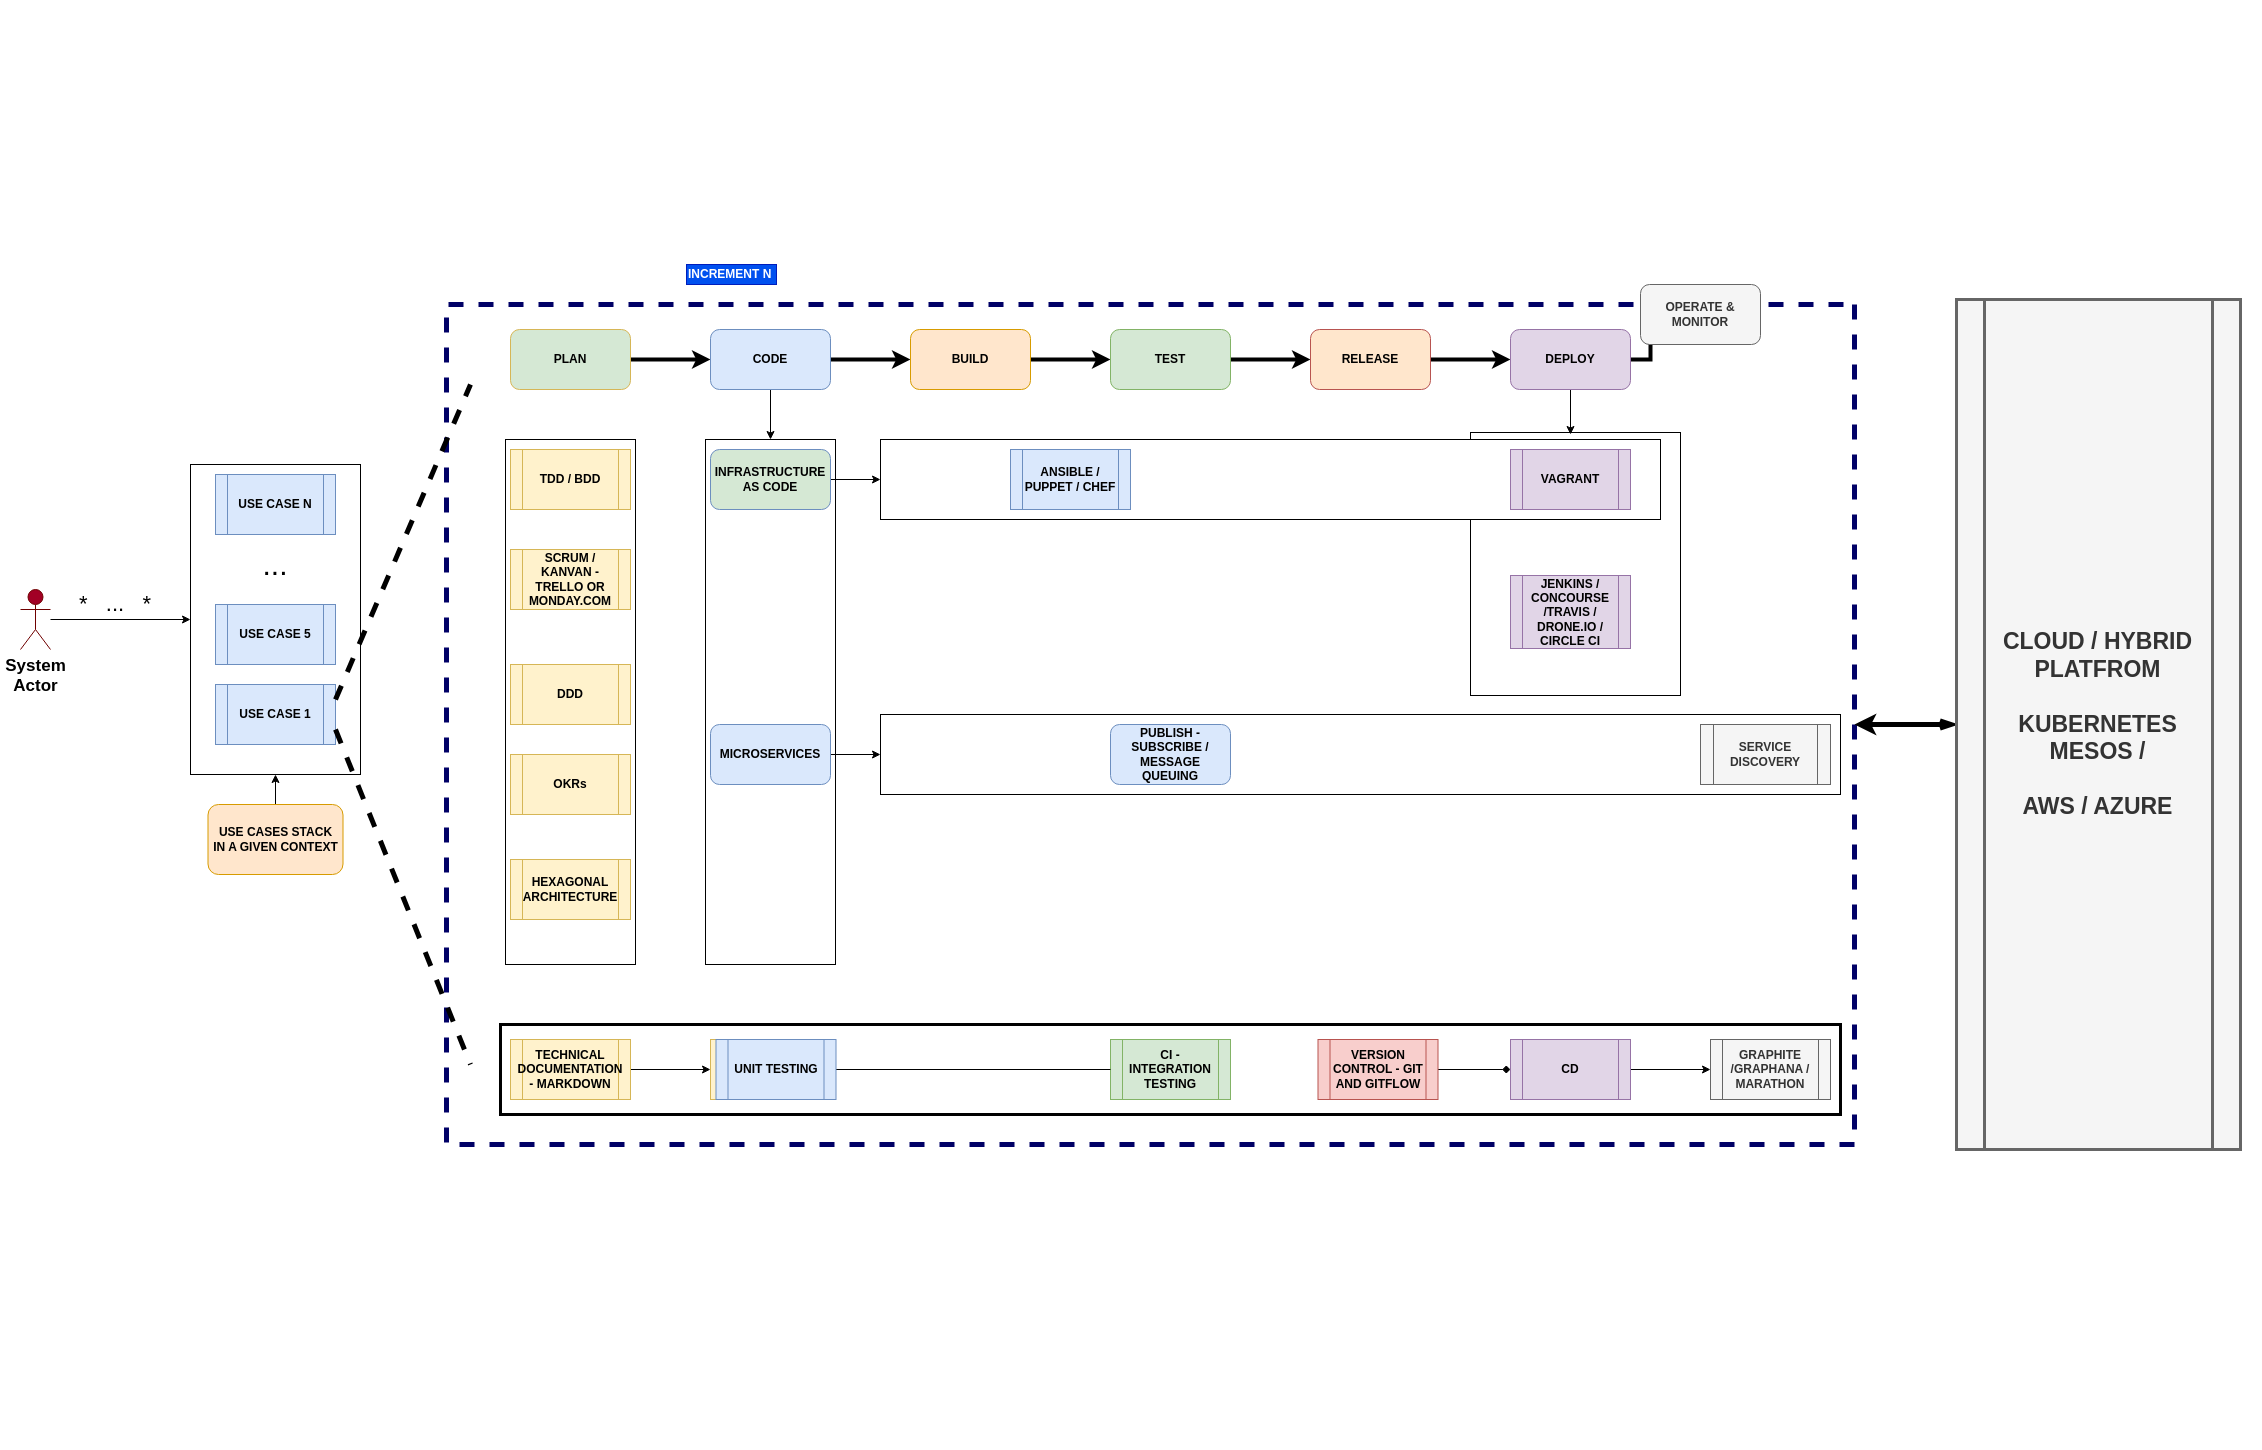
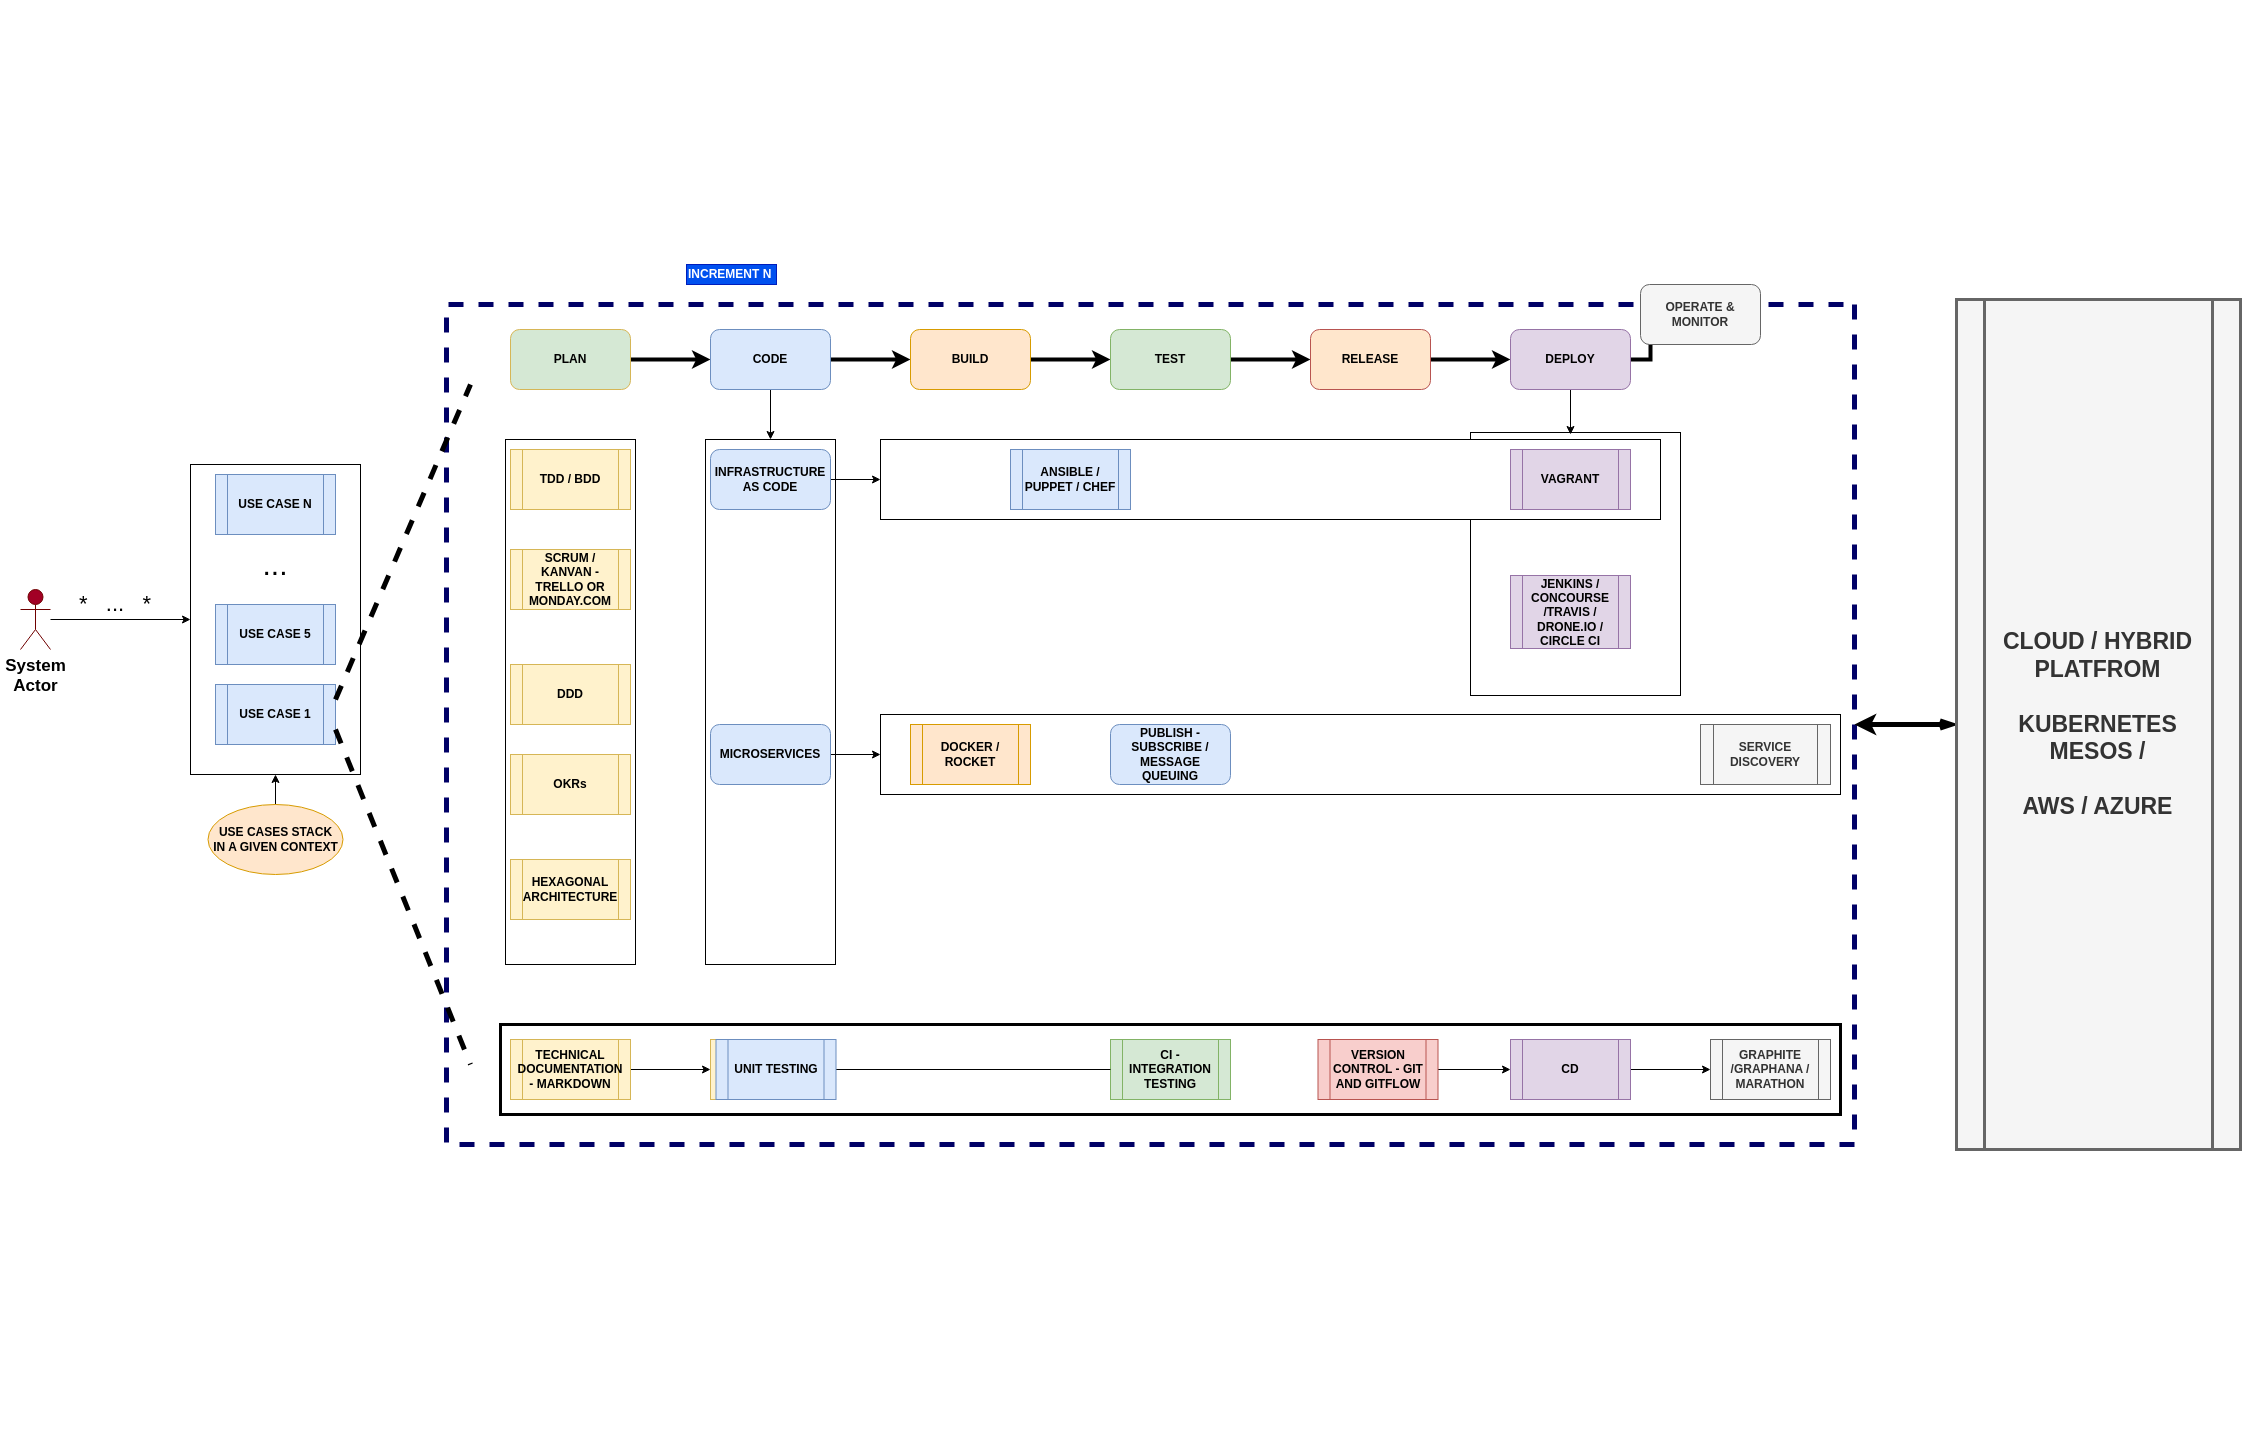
node "INFRASTRUCTURE AS CODE": fillcolor #d5e8d4 -> #dae8fc
node "DOCKER / ROCKET": added
node "USE CASES STACK IN A GIVEN CONTEXT": shape rounded rectangle -> ellipse
edge "VERSION CONTROL - GIT AND GITFLOW" -> "CD": arrowhead diamond -> classic
